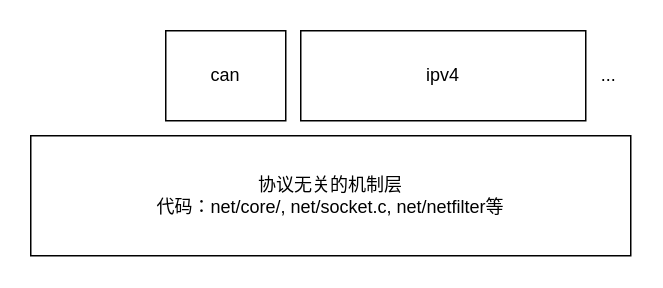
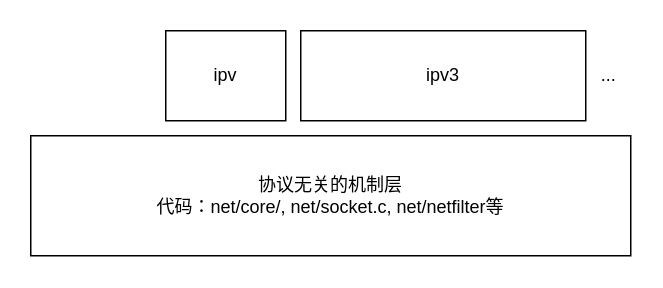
node "can": label "can" -> "ipv"
node "ipv4": label "ipv4" -> "ipv3"
